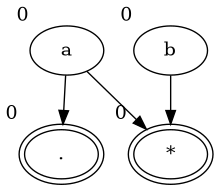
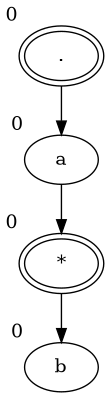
edge "a 0" -> ". 0": reversed
edge "b 0" -> "* 0": reversed
